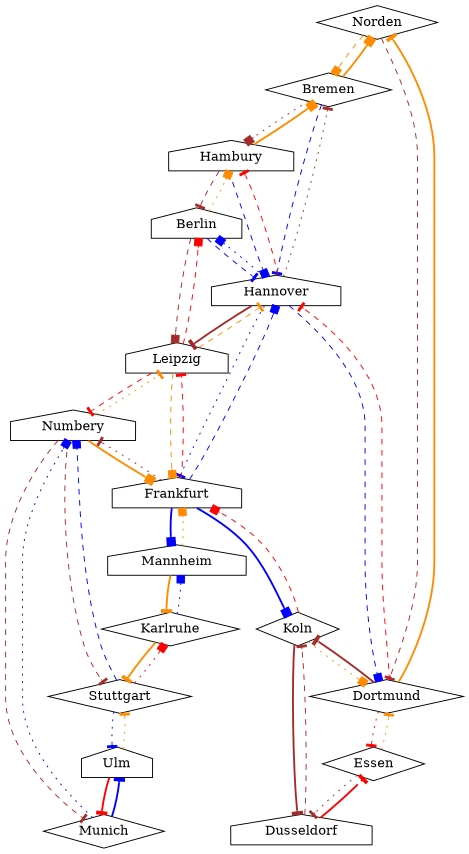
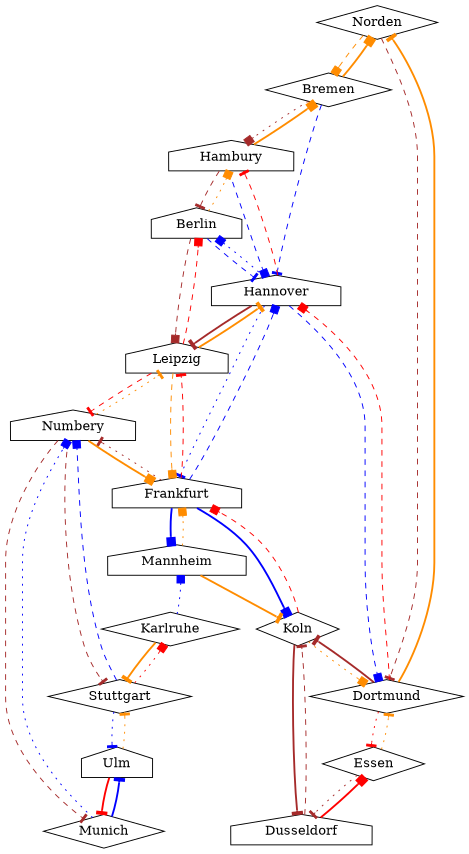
edge "Hannover" -> "Bremen": removed
edge "Leipzig" -> "Hannover": style dashed -> bold
edge "Dortmund" -> "Hannover": arrowhead tee -> box
edge "Mannheim" -> "Karlruhe": now "Mannheim" -> "Koln"
edge "Dusseldorf" -> "Essen": arrowhead tee -> box
